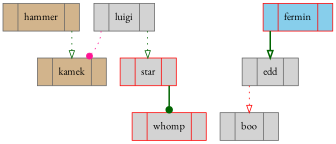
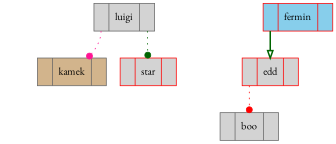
node "hammer": removed
edge "luigi" -> "star": arrowhead onormal -> dot
node "edd": color gray40 -> red
edge "edd" -> "boo": arrowhead onormal -> dot
node "whomp": removed
